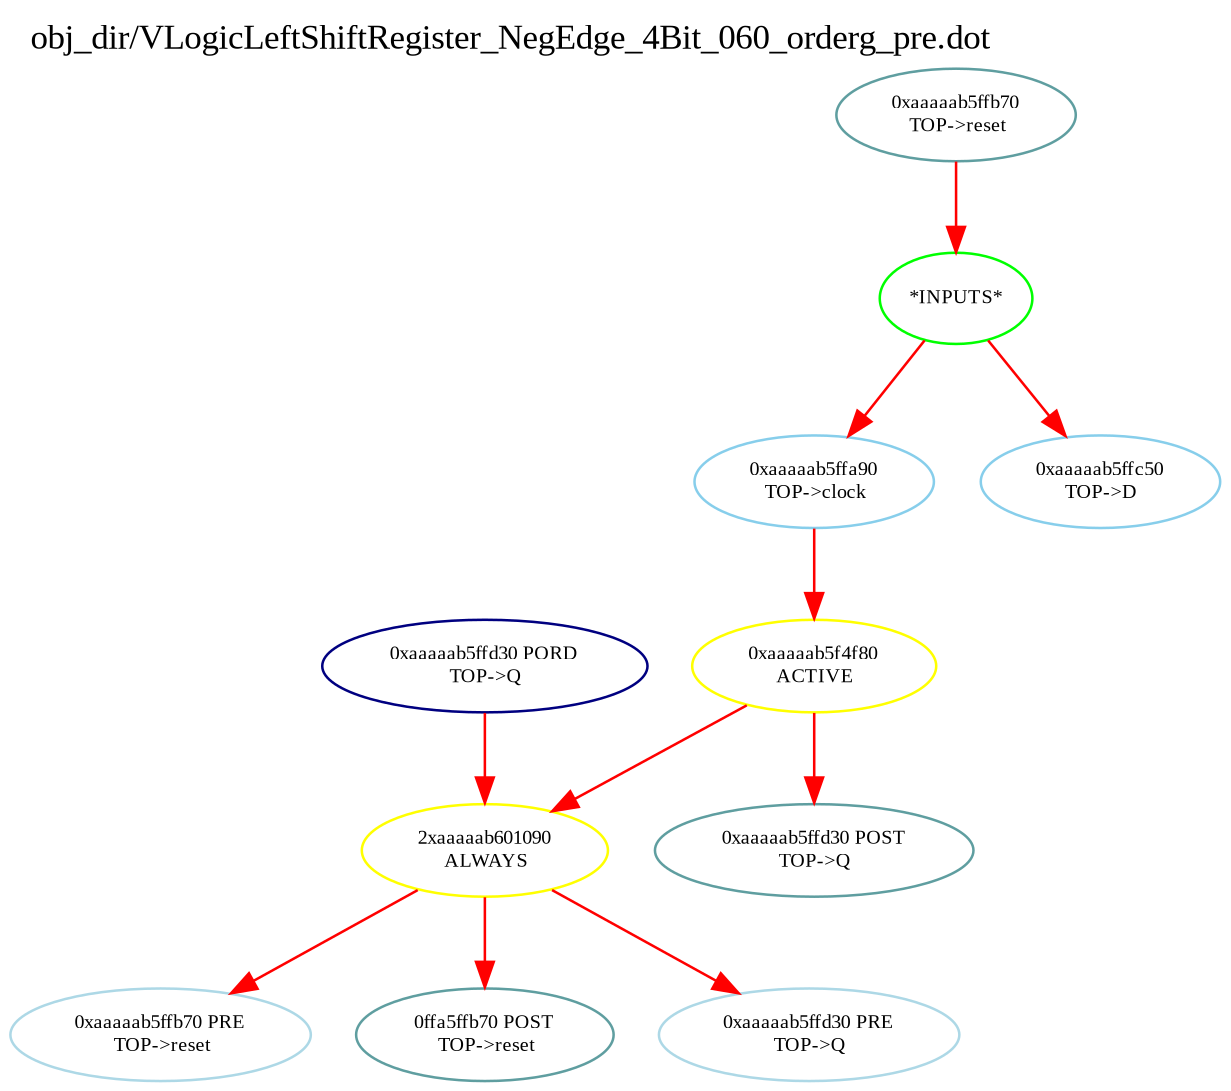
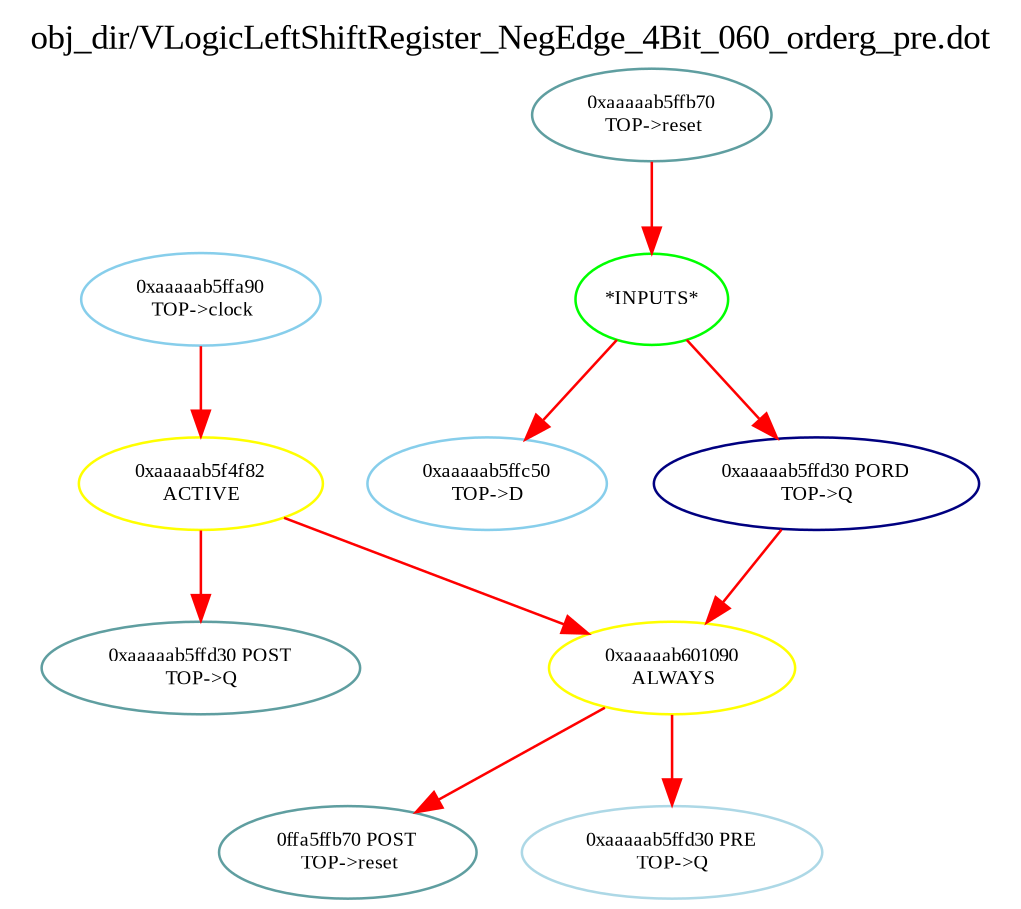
edge "*INPUTS*" -> "0xaaaaab5ffa90 TOP->clock": now "*INPUTS*" -> "0xaaaaab5ffd30 PORD TOP->Q"
node "0xaaaaab5f4f80 ACTIVE": label "0xaaaaab5f4f80 ACTIVE" -> "0xaaaaab5f4f82 ACTIVE"
node "2xaaaaab601090 ALWAYS": label "2xaaaaab601090 ALWAYS" -> "0xaaaaab601090 ALWAYS"
node "0xaaaaab5ffb70 PRE TOP->reset": removed
